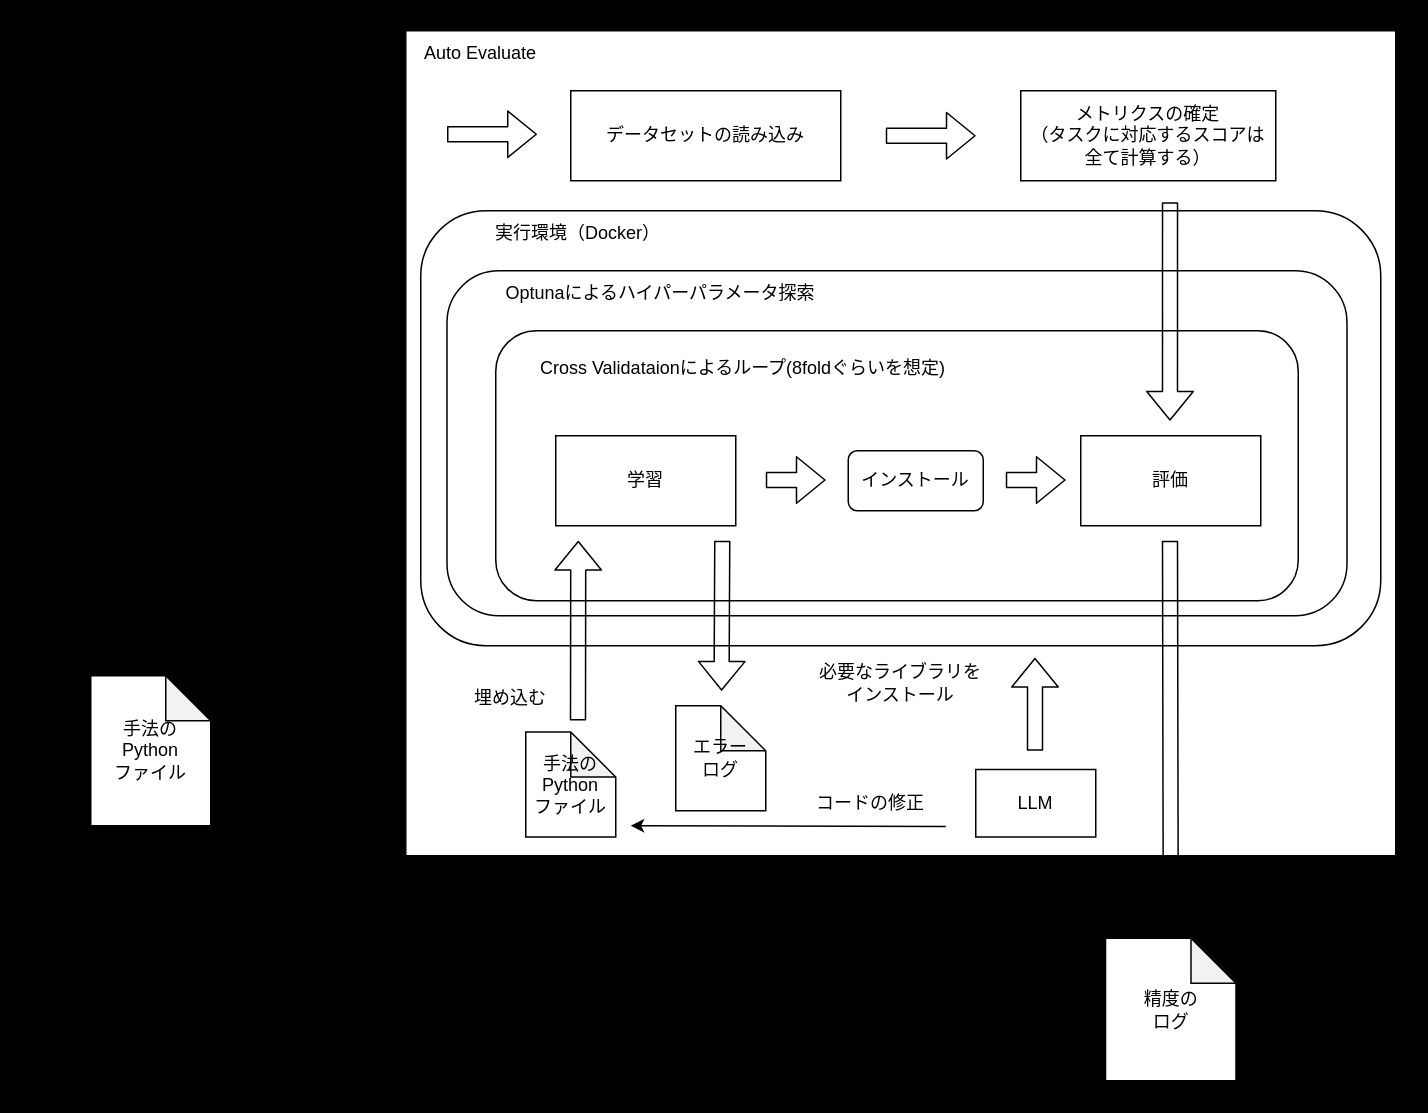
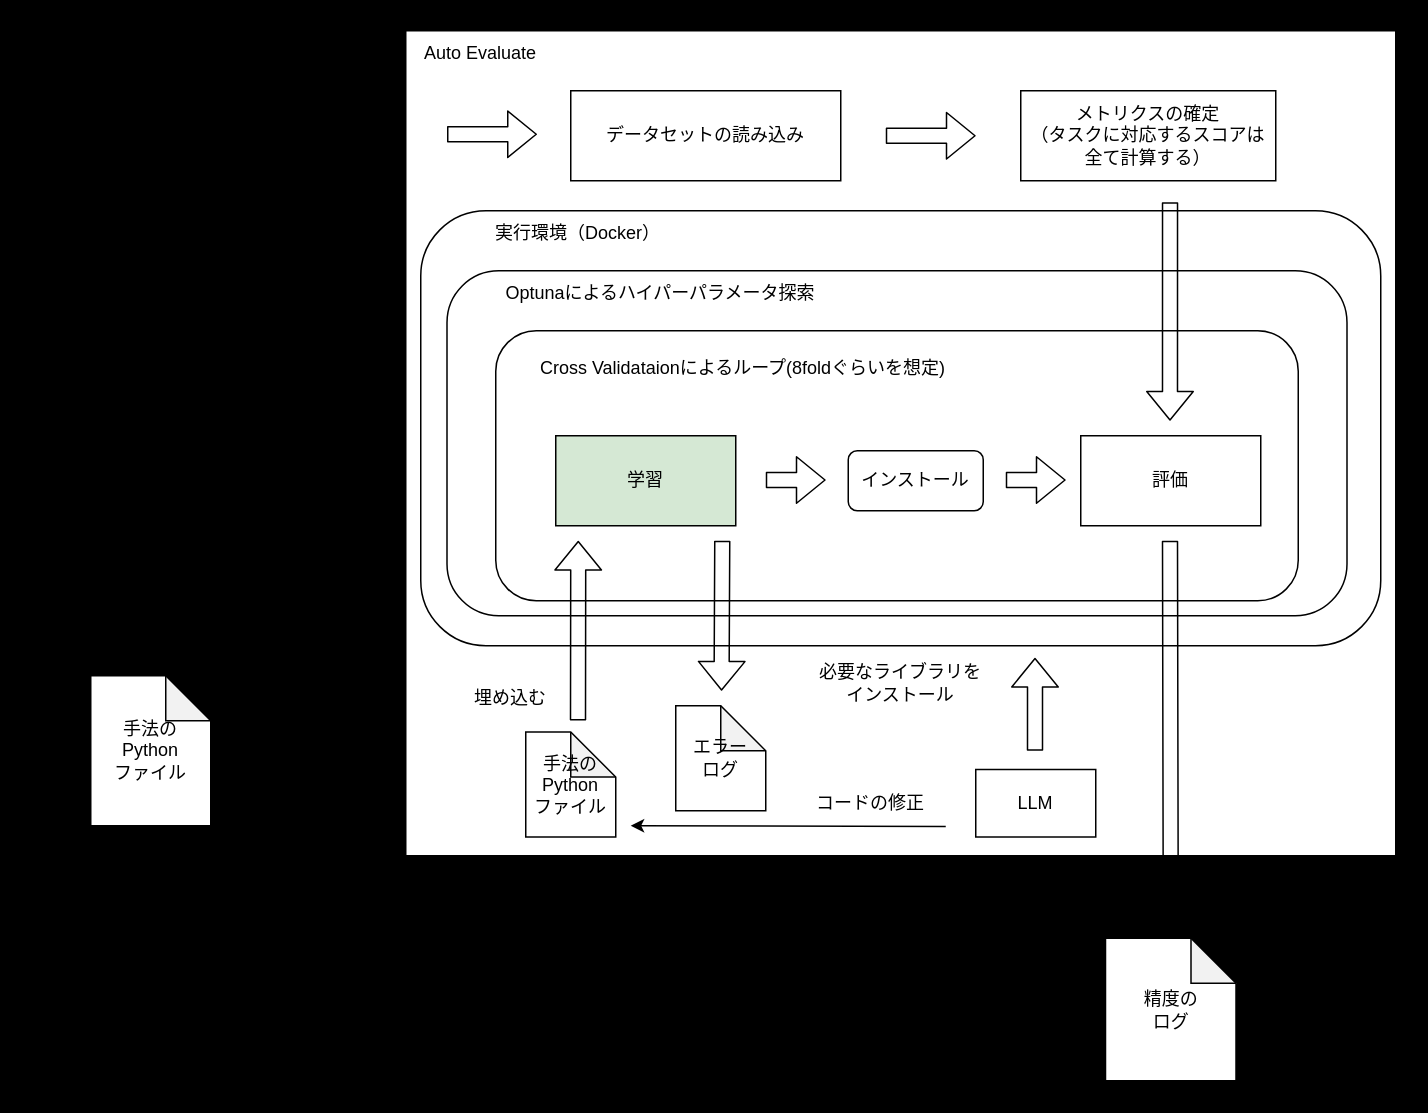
node "学習": fillcolor #ffffff -> #d5e8d4
